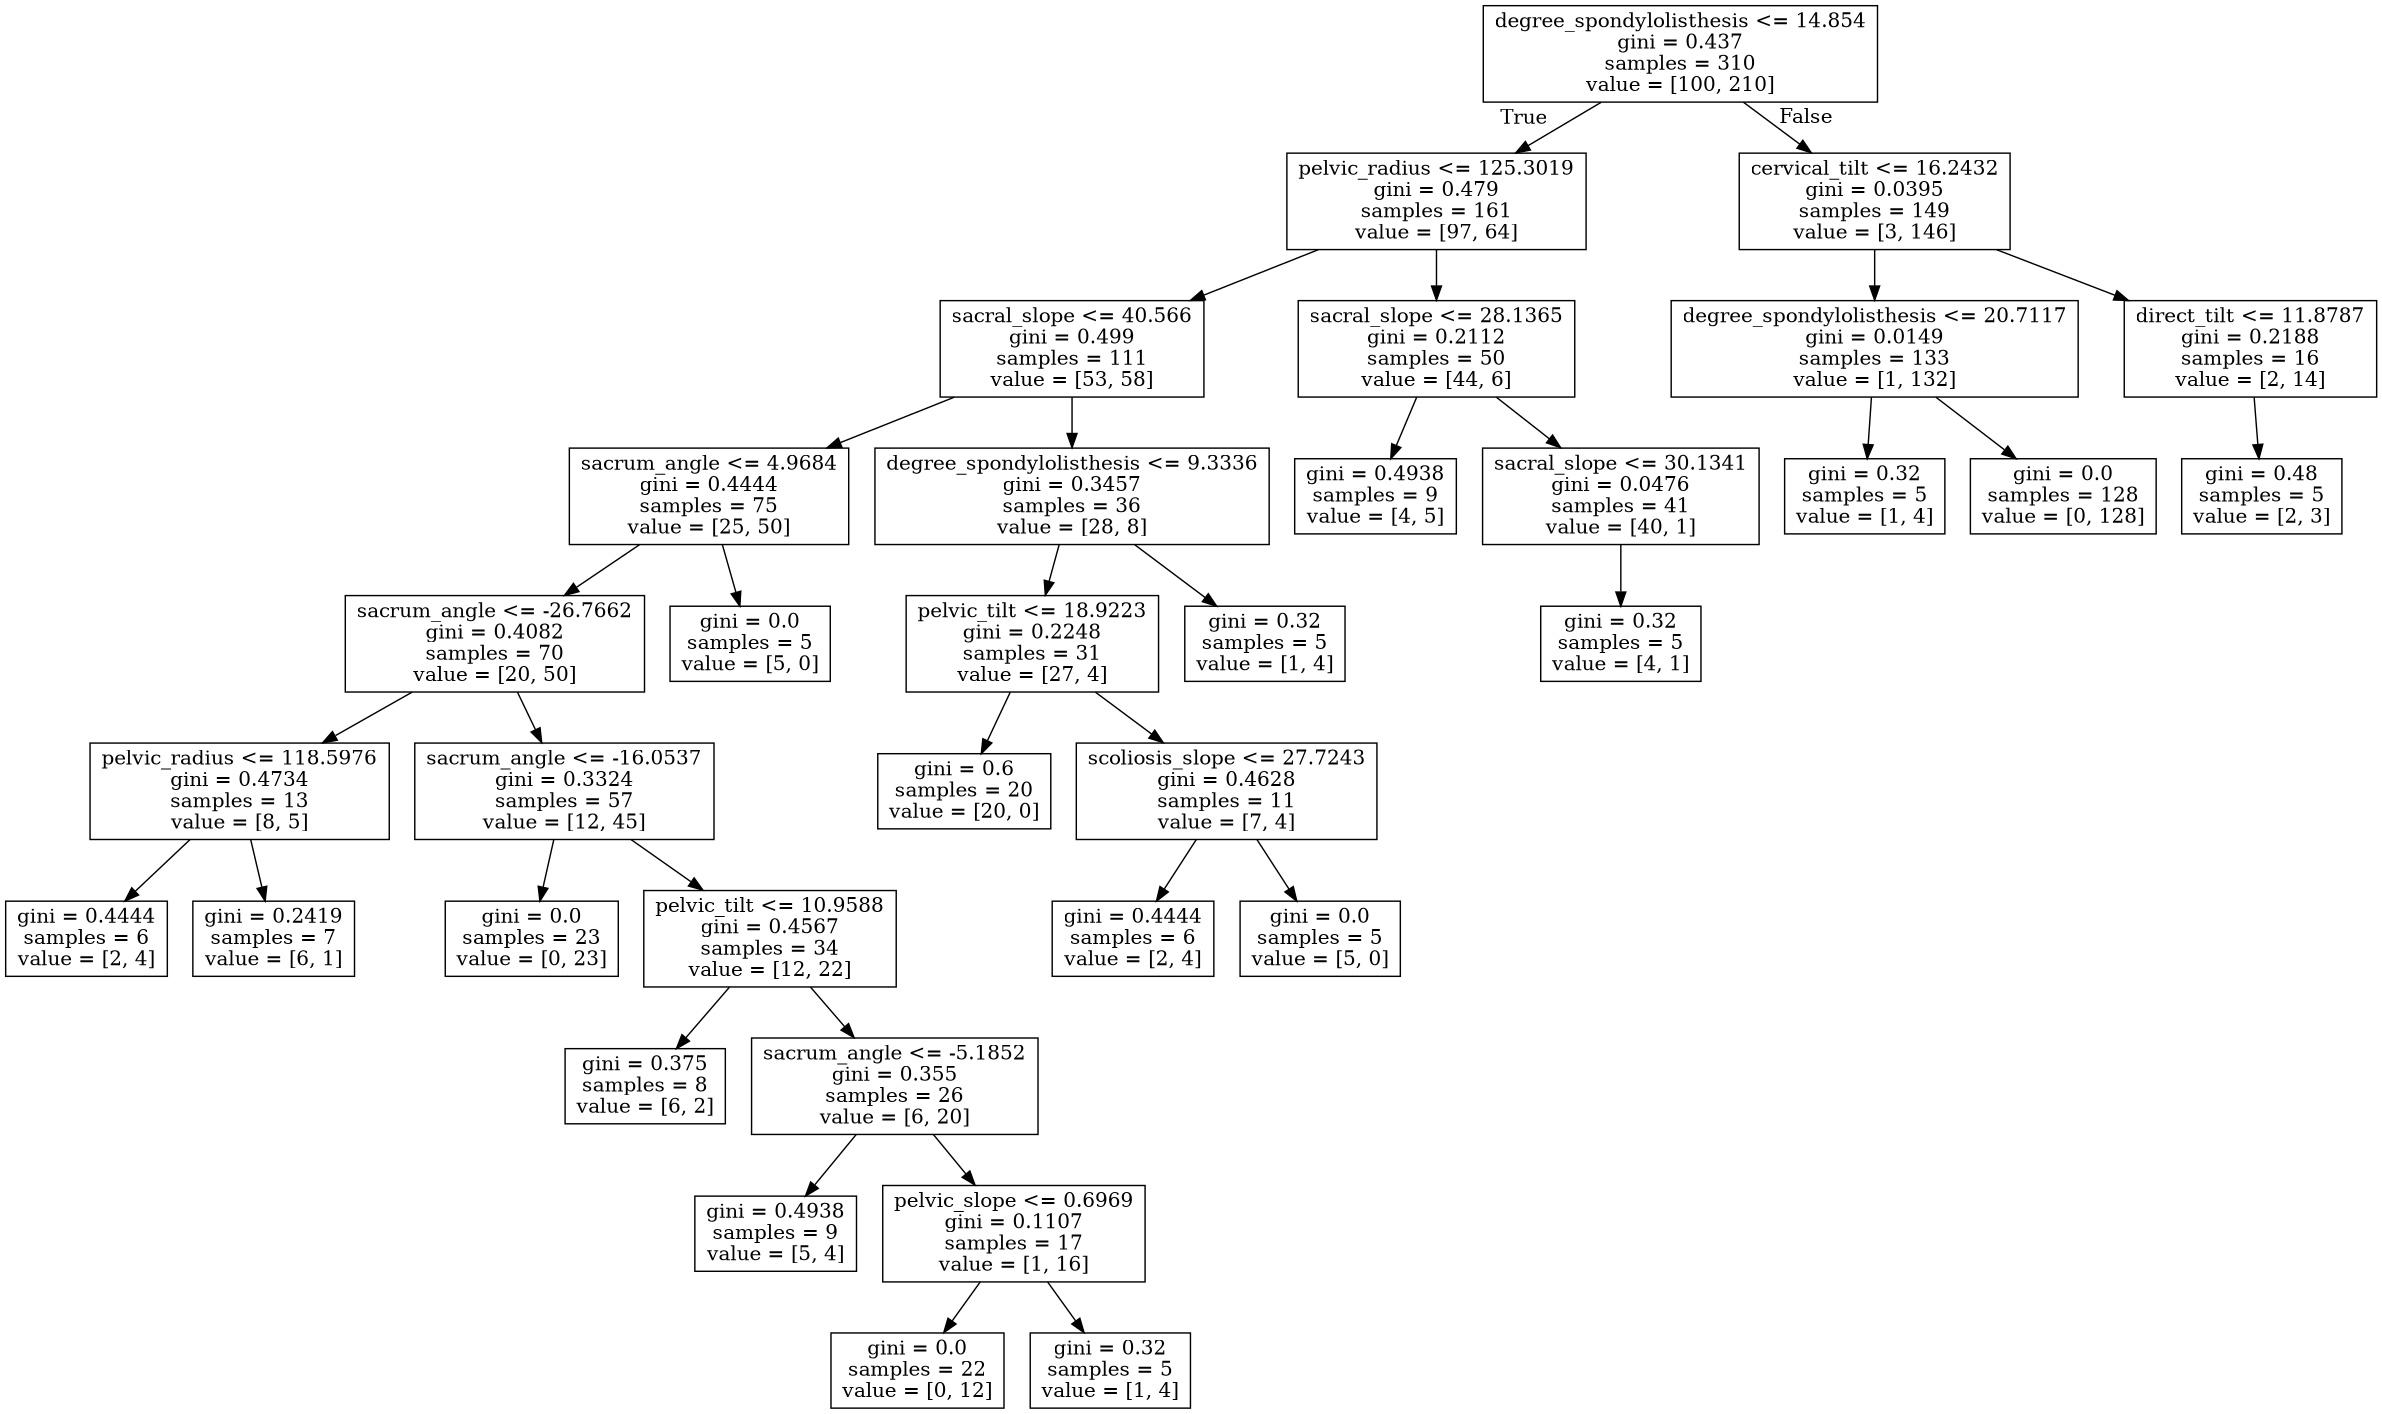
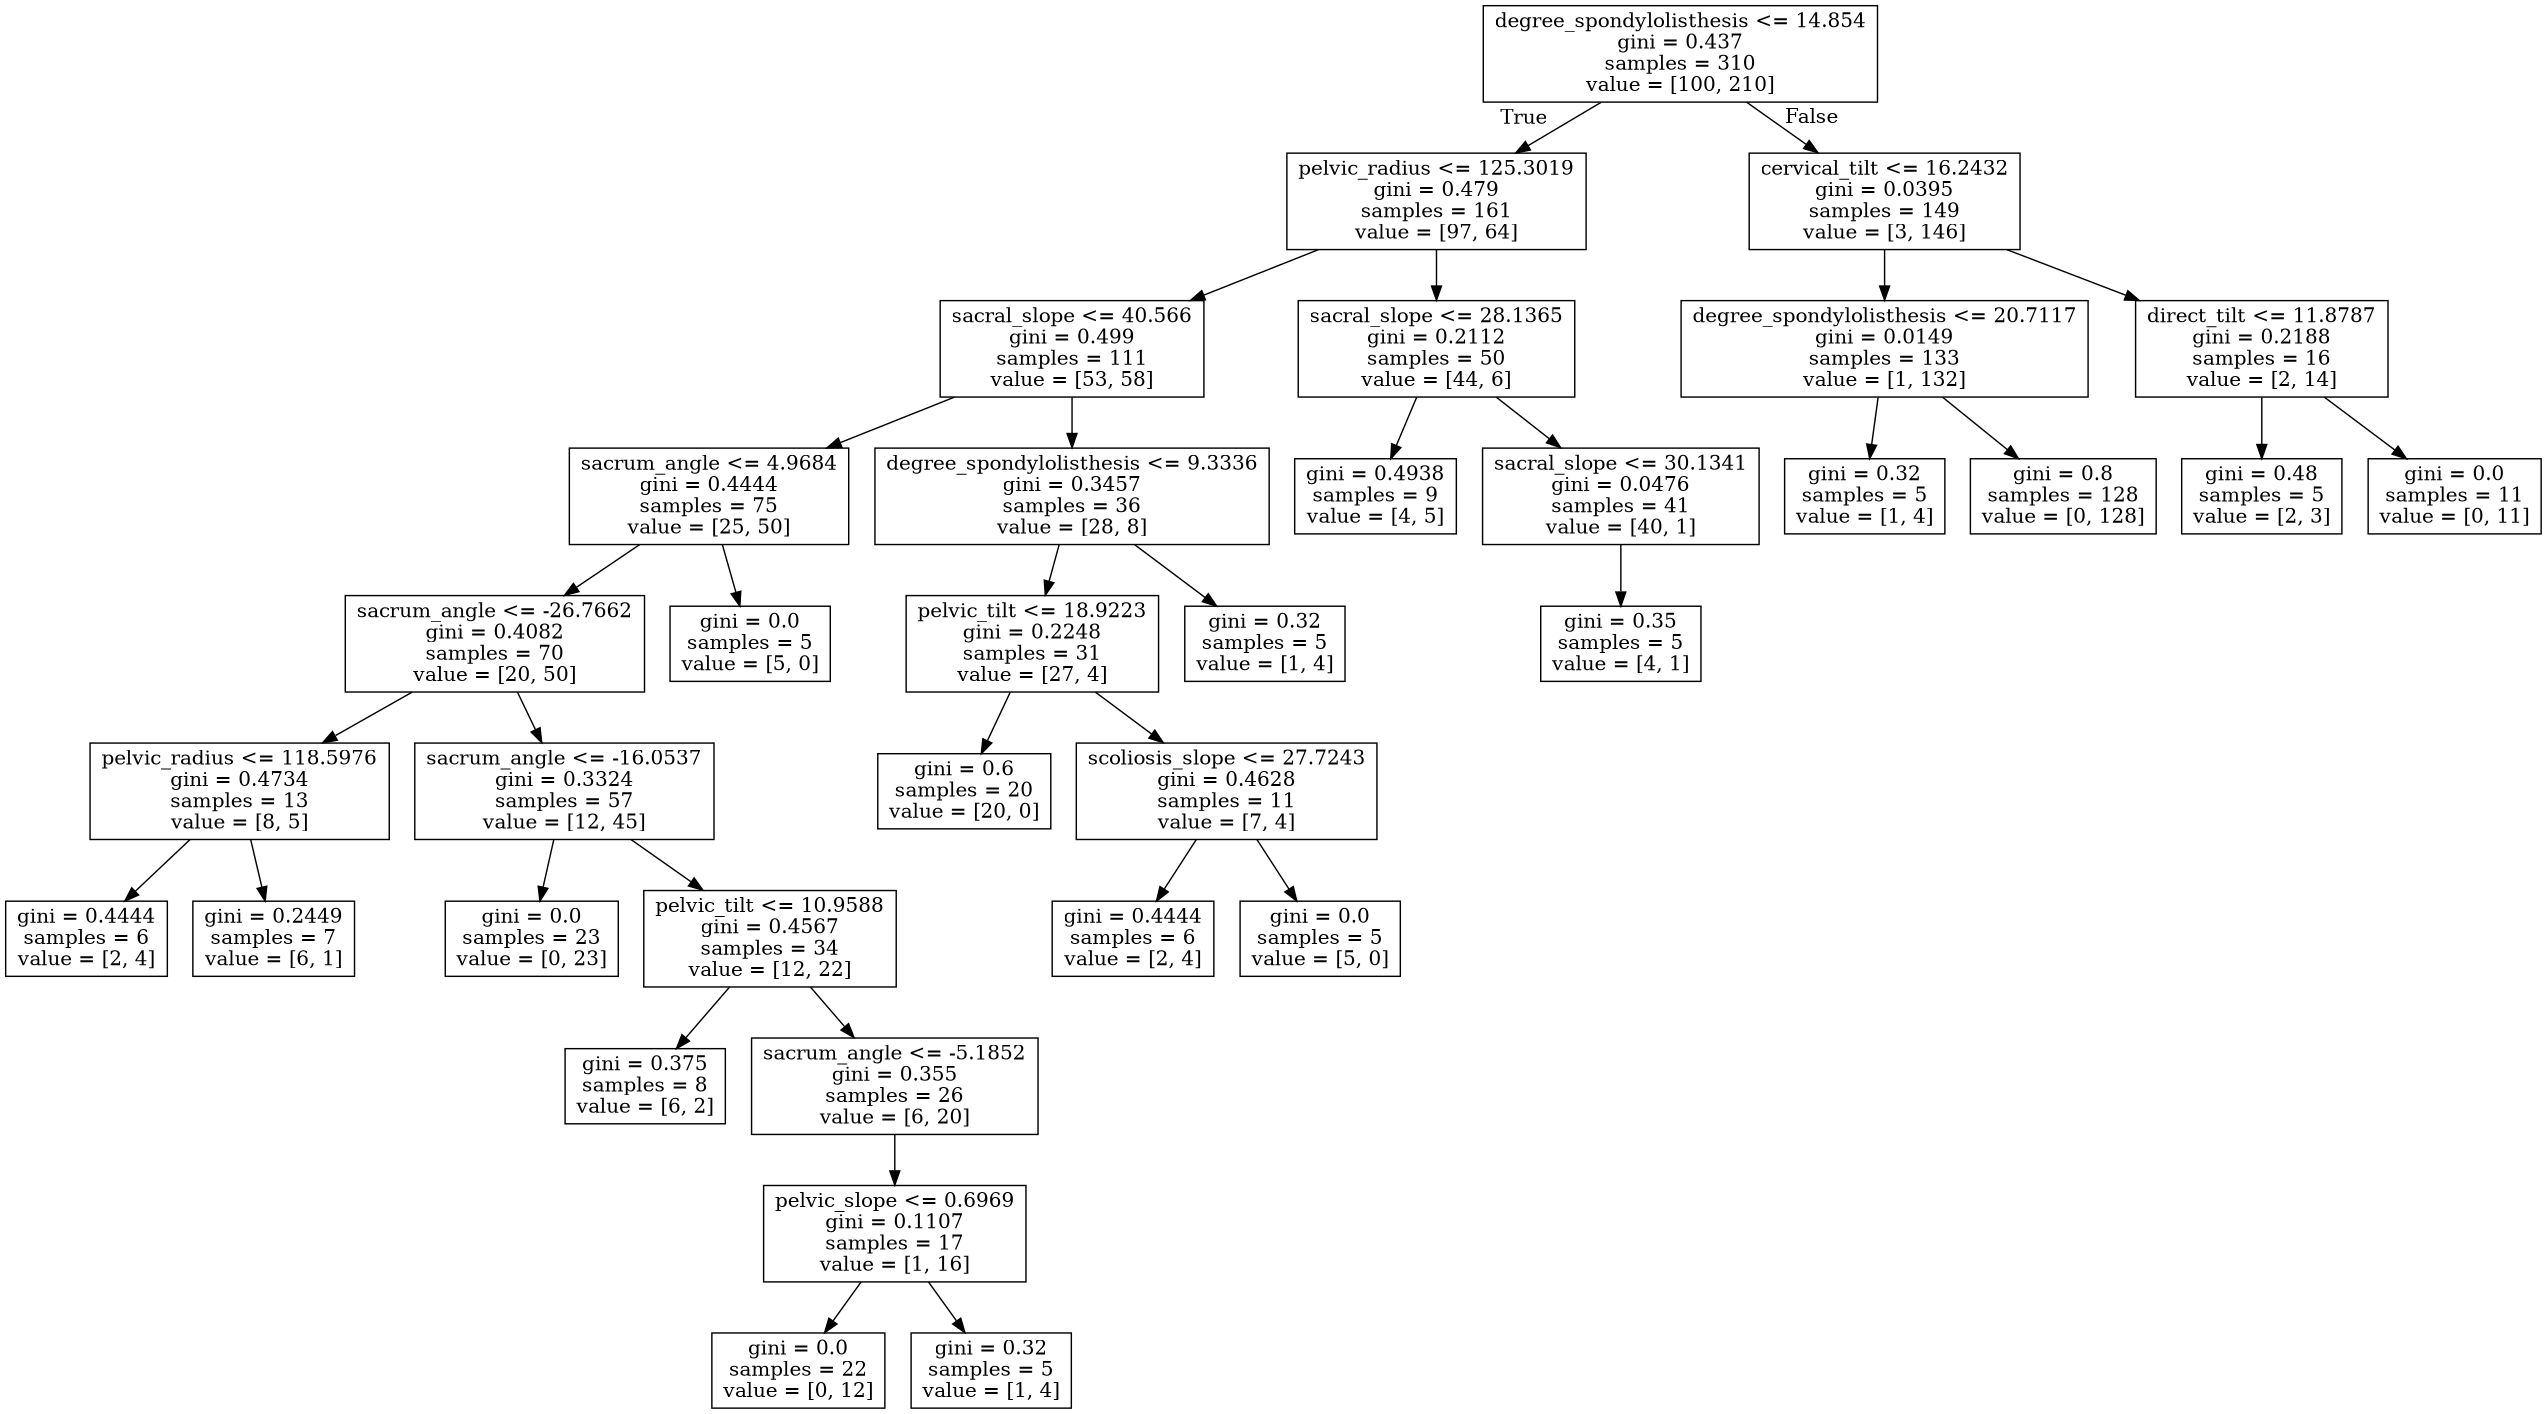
node "gini = 0.0 samples = 128 value = [0, 128]": label "gini = 0.0 samples = 128 value = [0, 128]" -> "gini = 0.8 samples = 128 value = [0, 128]"
node "gini = 0.0 samples = 11 value = [0, 11]": added
node "gini = 0.32 samples = 5 value = [4, 1]": label "gini = 0.32 samples = 5 value = [4, 1]" -> "gini = 0.35 samples = 5 value = [4, 1]"
node "gini = 0.2419 samples = 7 value = [6, 1]": label "gini = 0.2419 samples = 7 value = [6, 1]" -> "gini = 0.2449 samples = 7 value = [6, 1]"
node "gini = 0.4938 samples = 9 value = [5, 4]": removed
